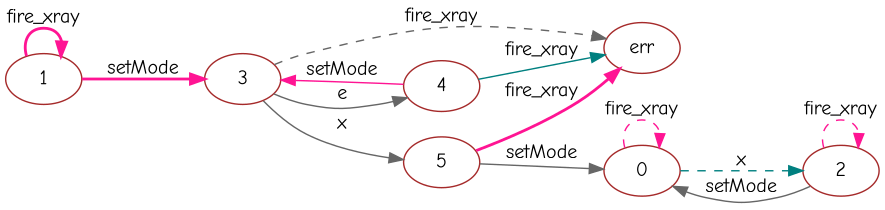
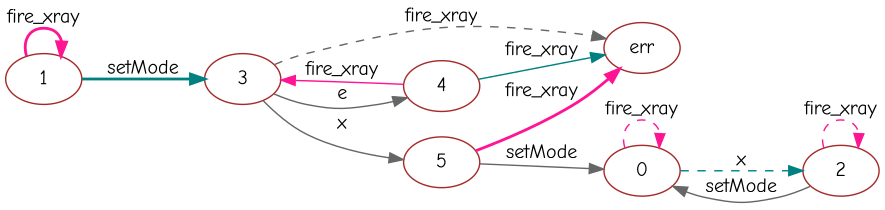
edge "4" -> "3": label "setMode" -> "fire_xray"
edge "1" -> "3": color deeppink -> teal
